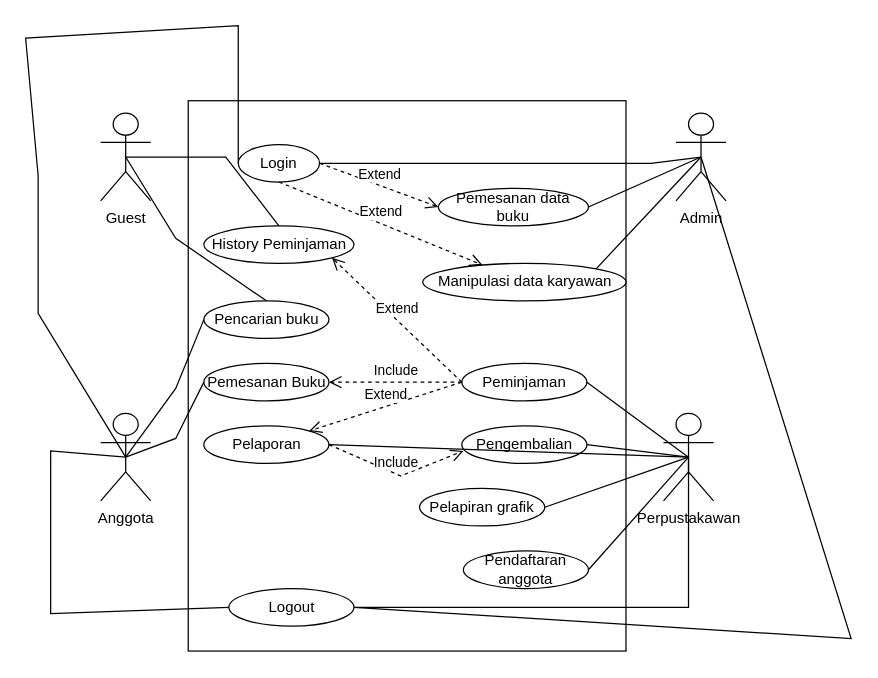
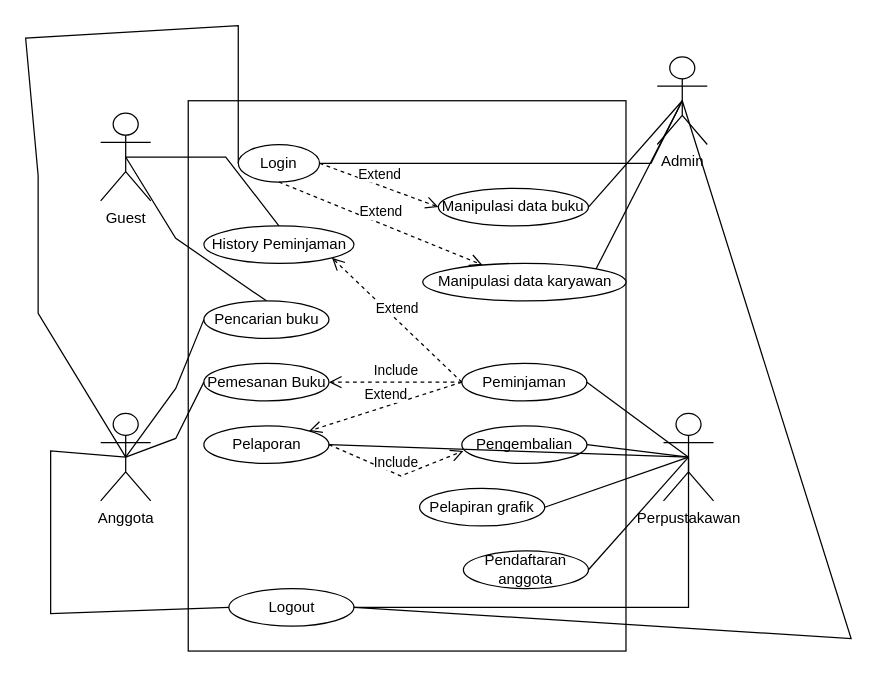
node "Admin": moved (701, 157) -> (682, 101)
node "Pemesanan data buku": label "Pemesanan data buku" -> "Manipulasi data buku"
